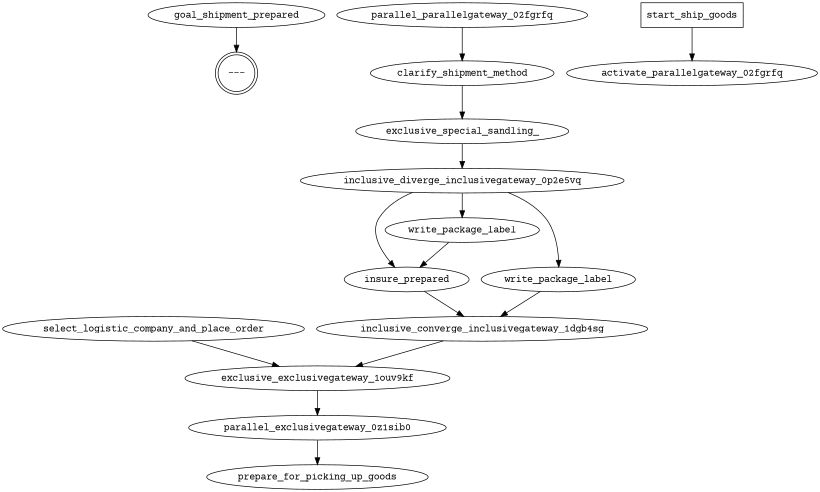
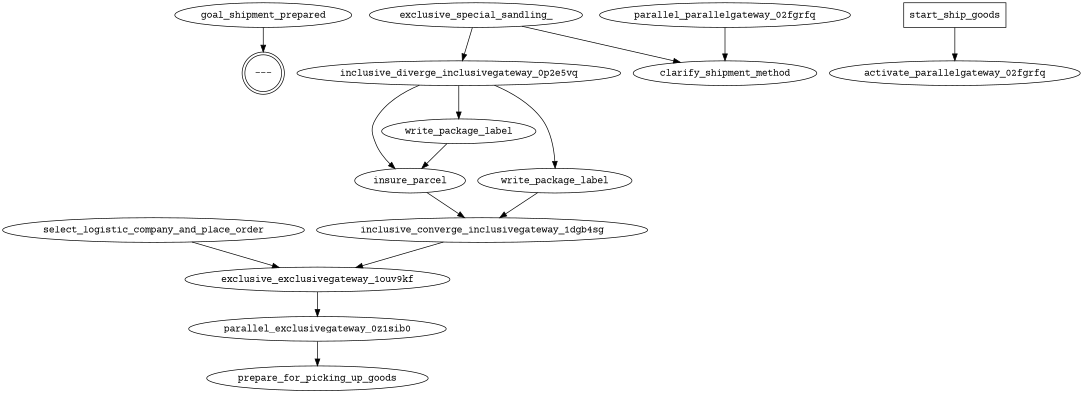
edge "clarify_shipment_method" -> "exclusive_special_sandling_": reversed
node "insure_prepared": label "insure_prepared" -> "insure_parcel"
